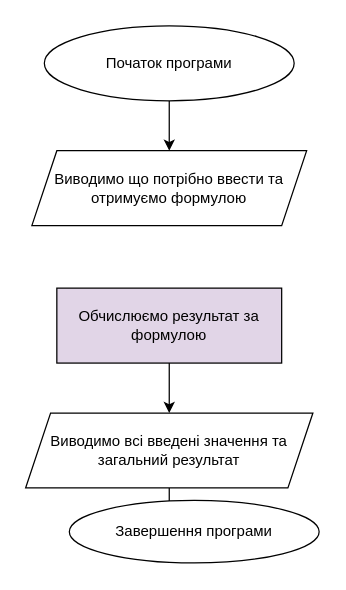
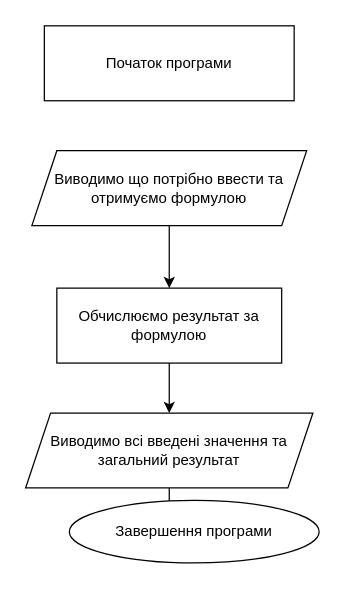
node "Початок програми": shape ellipse -> rectangle
edge "Початок програми" -> "Виводимо що потрібно ввести та отримуємо формулою": removed
edge "Виводимо що потрібно ввести та отримуємо формулою" -> "Обчислюємо результат за формулою": added
node "Обчислюємо результат за формулою": fillcolor #e1d5e7 -> #ffffff
